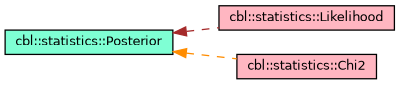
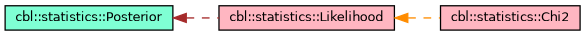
edge "cbl::statistics::Chi2" -> "cbl::statistics::Posterior": now "cbl::statistics::Chi2" -> "cbl::statistics::Likelihood"
